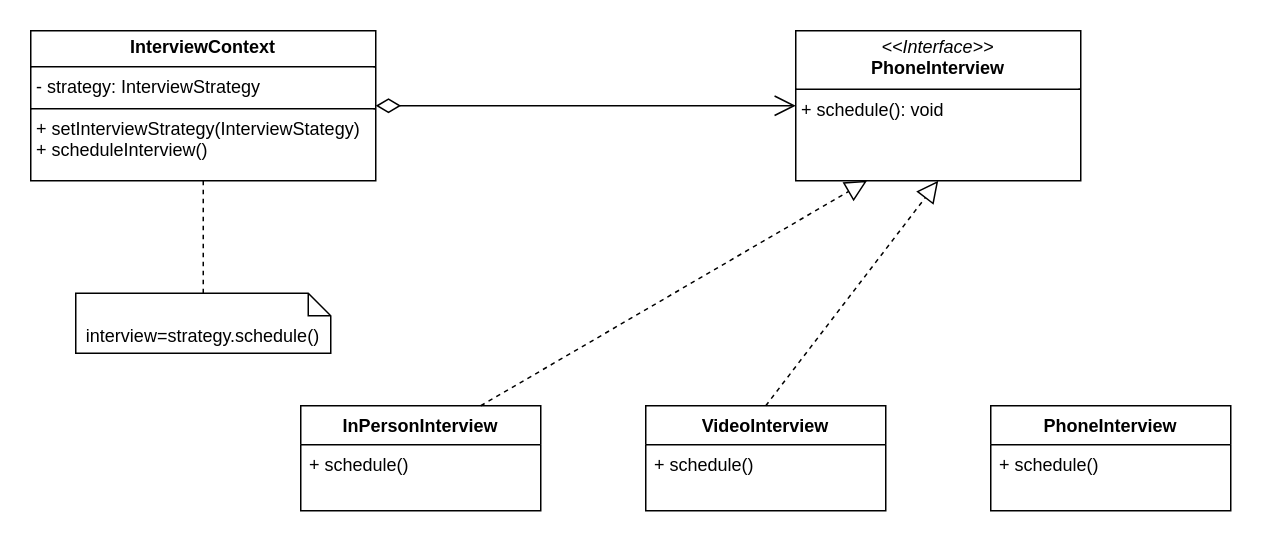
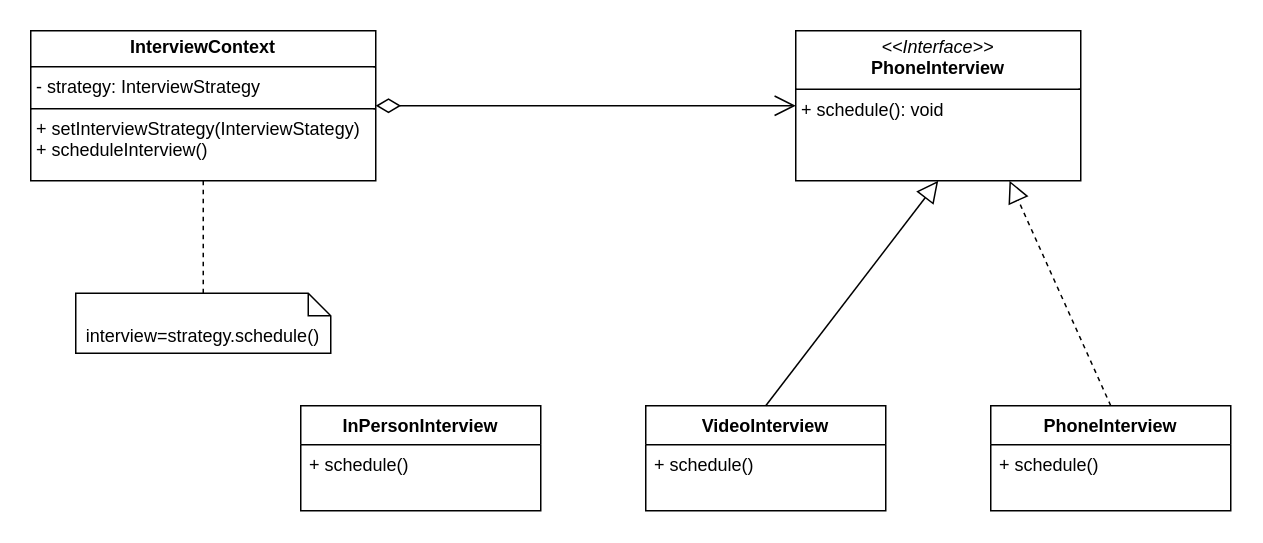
edge "InPersonInterview" -> "<<Interface>> PhoneInterview + schedule(): void": removed
edge "VideoInterview" -> "<<Interface>> PhoneInterview + schedule(): void": style dashed -> solid
edge "PhoneInterview" -> "<<Interface>> PhoneInterview + schedule(): void": added
